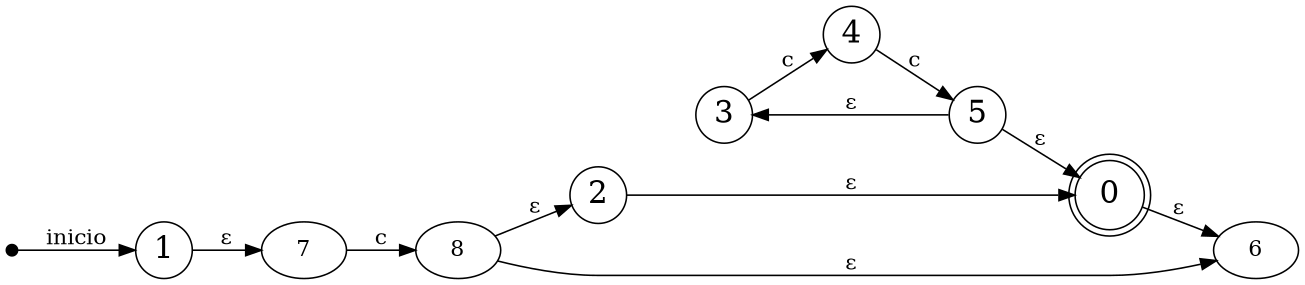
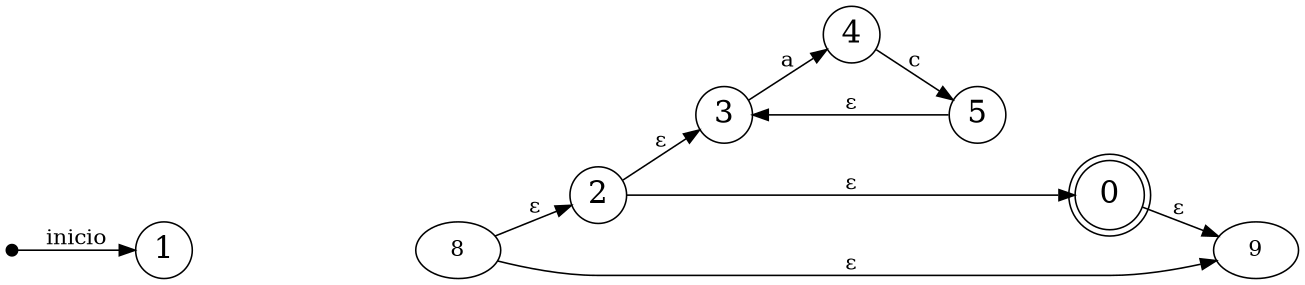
edge "3" -> "4": label "c" -> "a"
edge "5" -> "0": removed, label "ε"
edge "2" -> "3": added, label "ε"
node "7": removed
node "6": label "6" -> "9"
